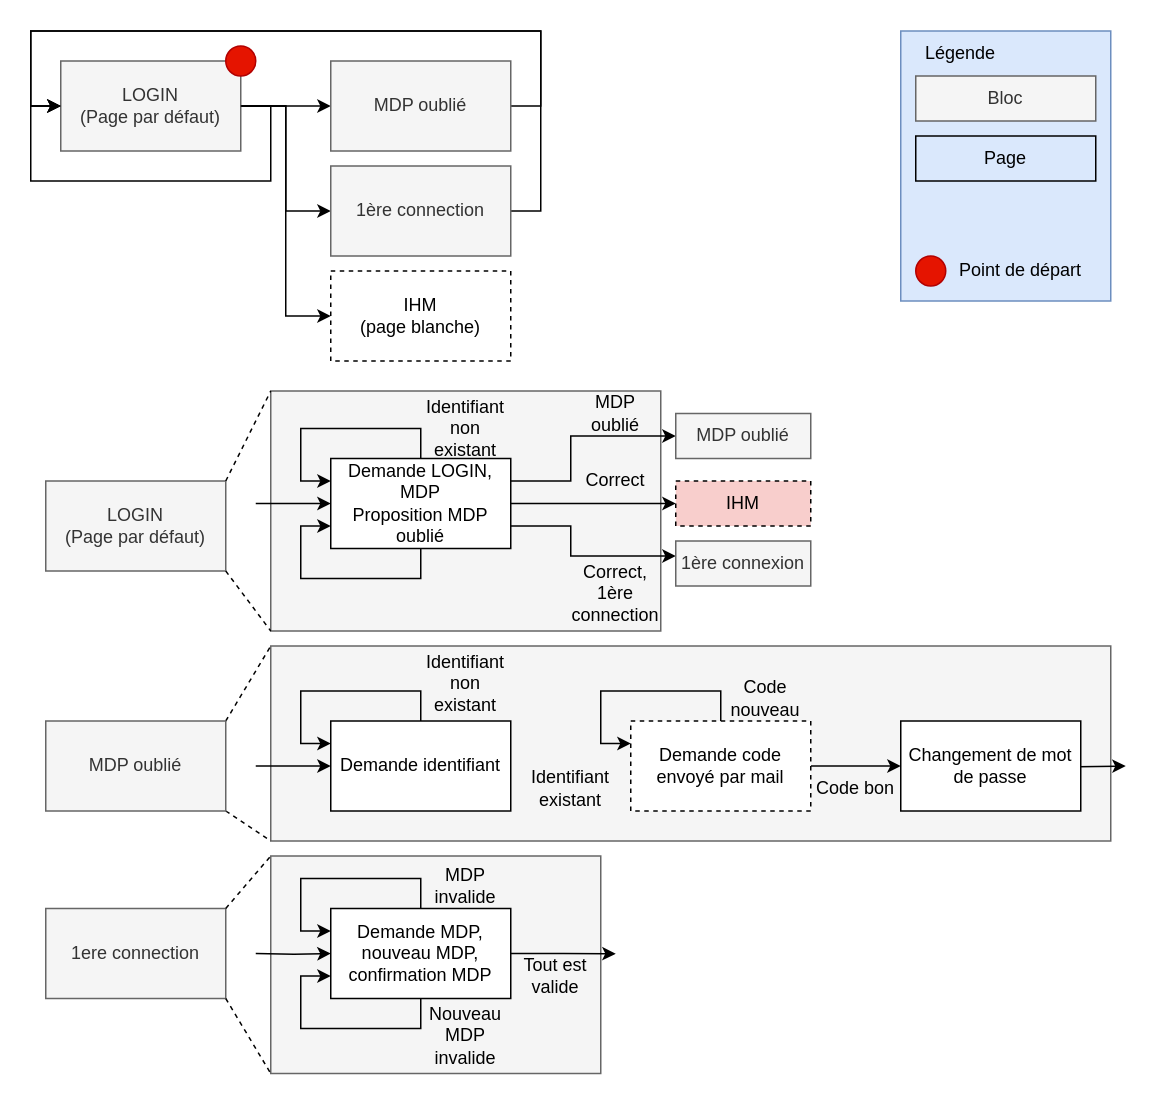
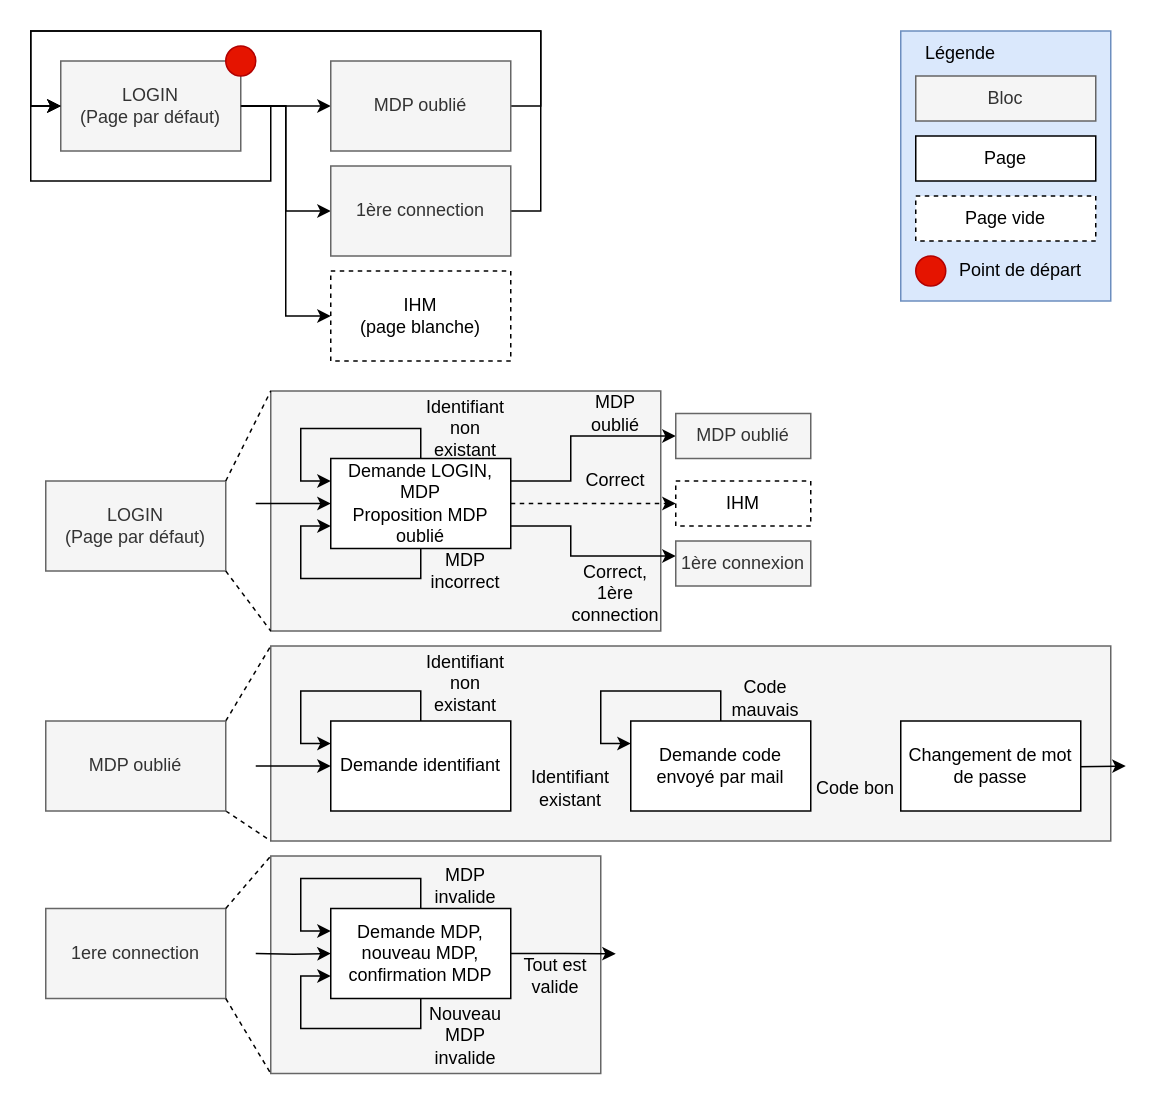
node "Page": fillcolor #dae8fc -> #ffffff
node "Page vide": added
edge "Demande LOGIN, MDP Proposition MDP oublié" -> "IHM": style solid -> dashed
node "IHM": fillcolor #f8cecc -> #ffffff
node "MDP incorrect": added
node "Code nouveau": label "Code nouveau" -> "Code mauvais"
node "Demande code envoyé par mail": style dashed -> solid
edge "Demande code envoyé par mail" -> "Changement de mot de passe": removed
